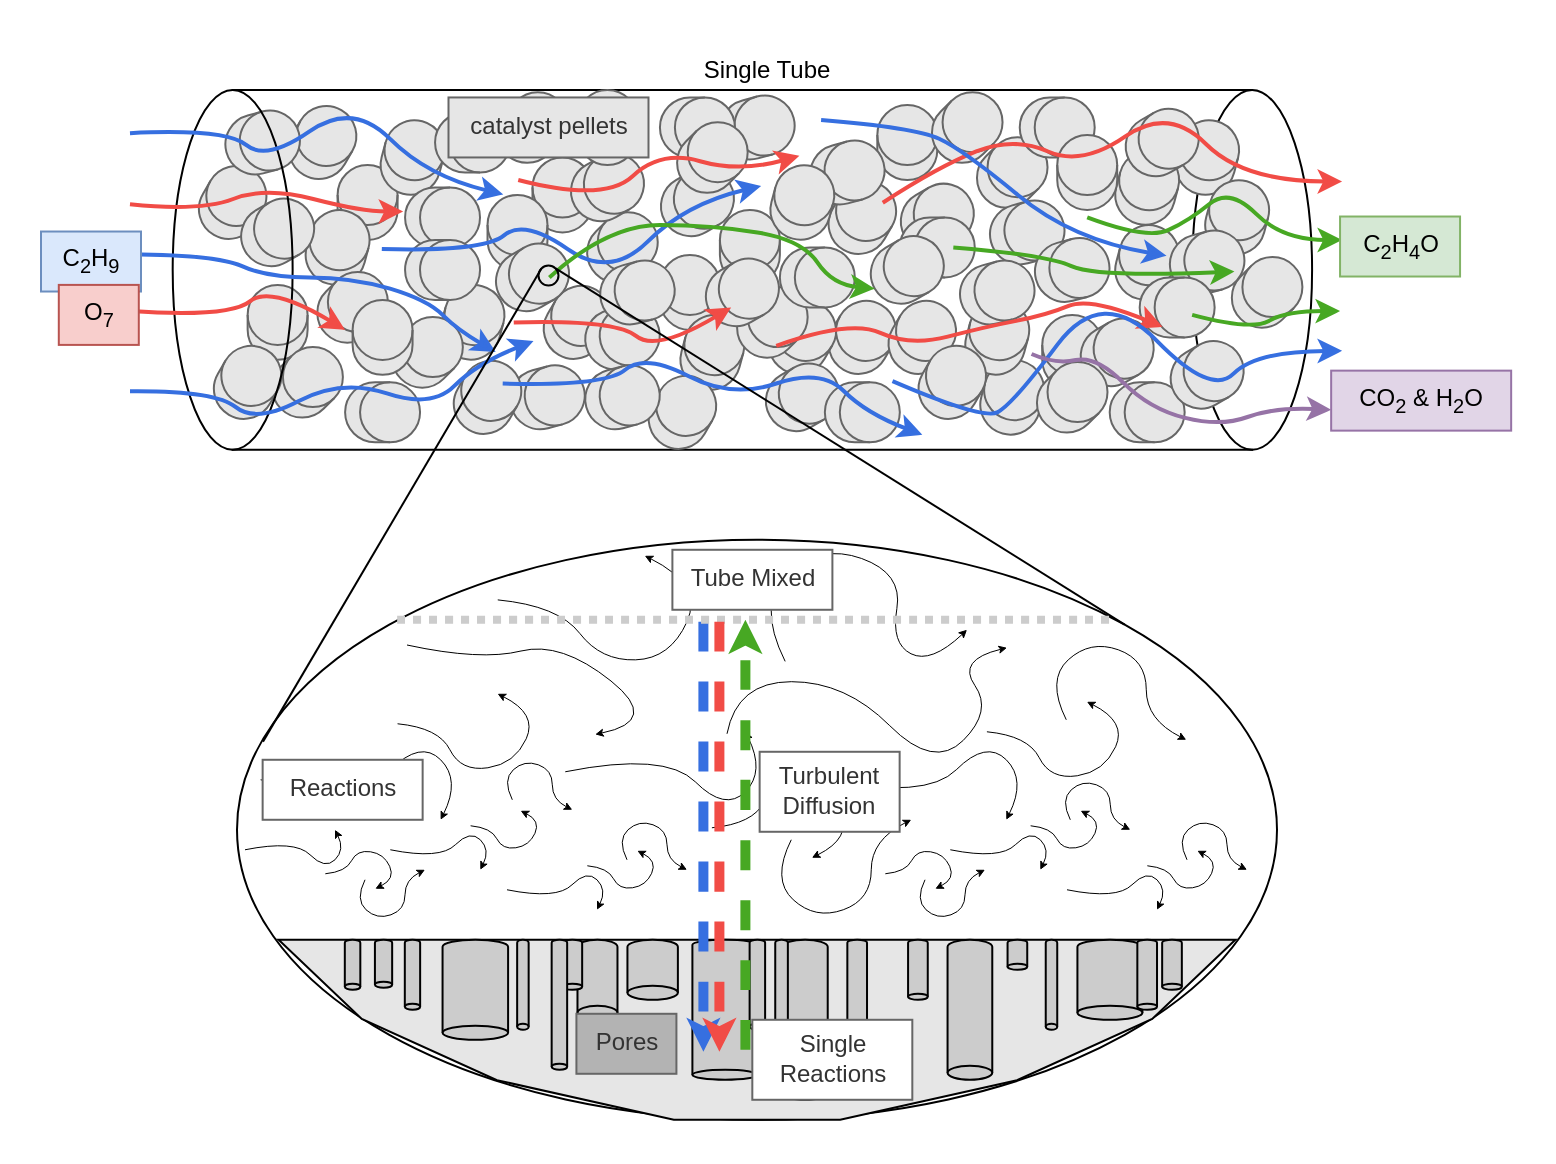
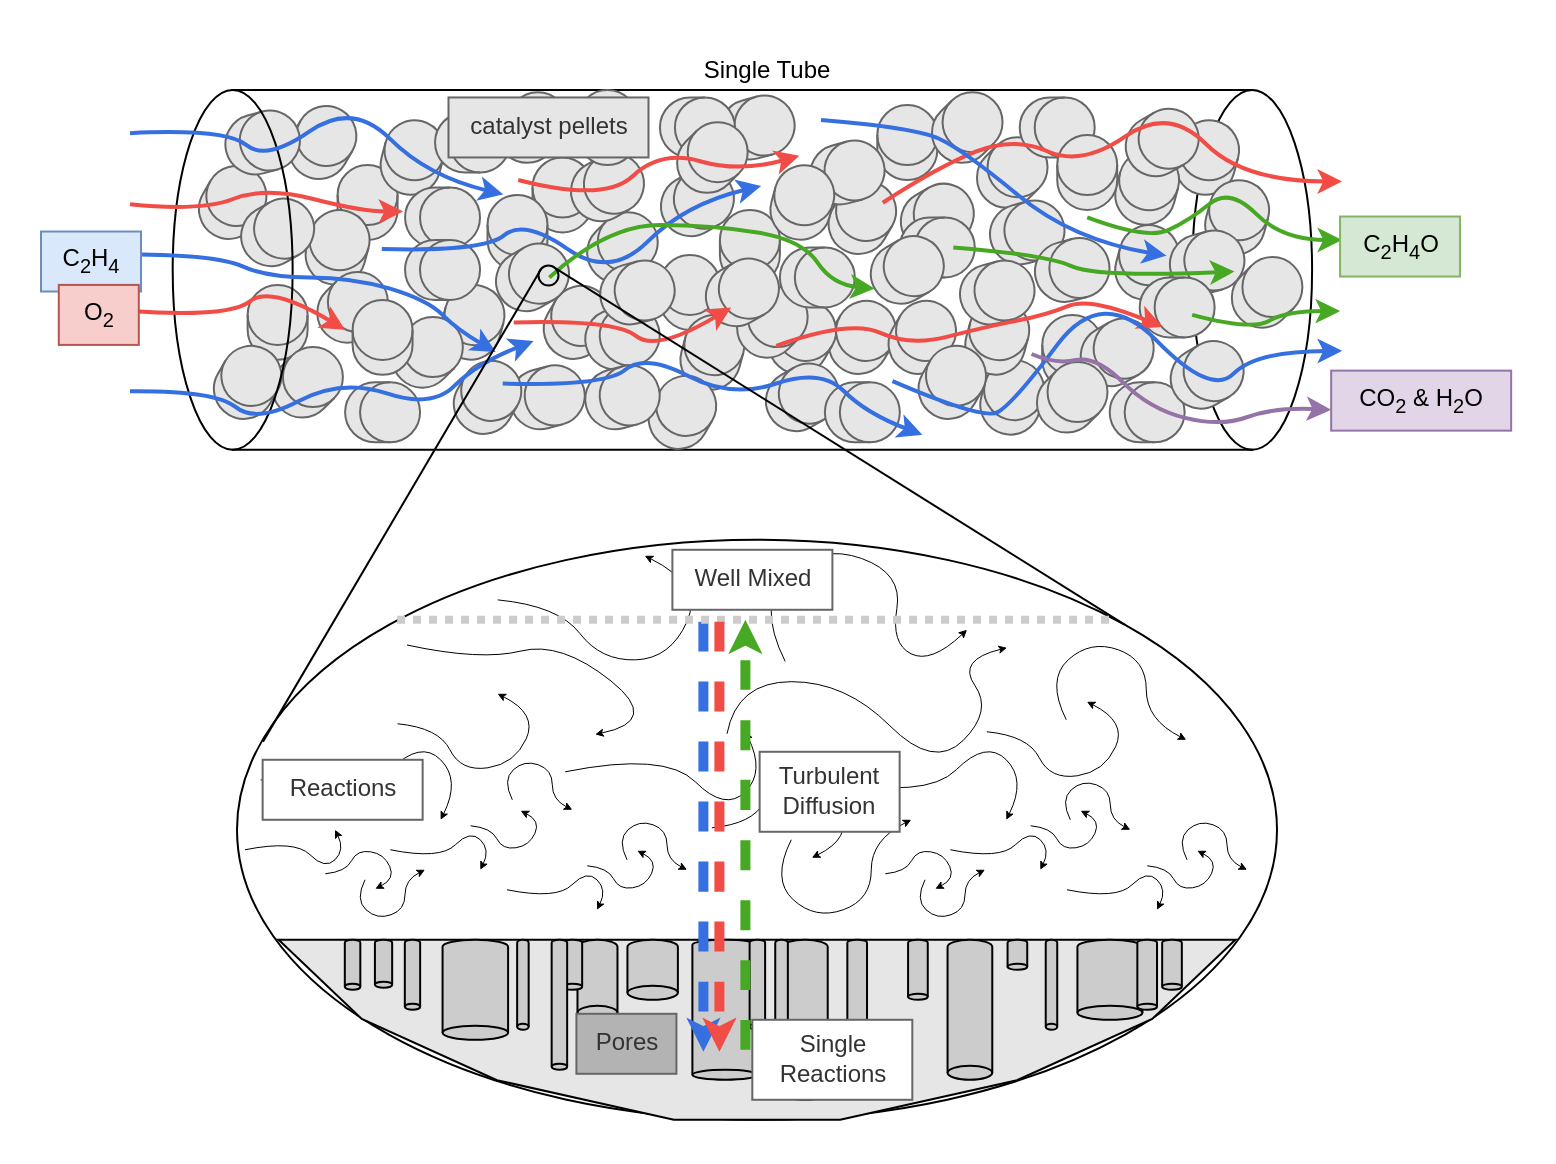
node "C2H9": label "C2H9" -> "C2H4"
node "O7": label "O7" -> "O2"
node "Tube Mixed": label "Tube Mixed" -> "Well Mixed"
